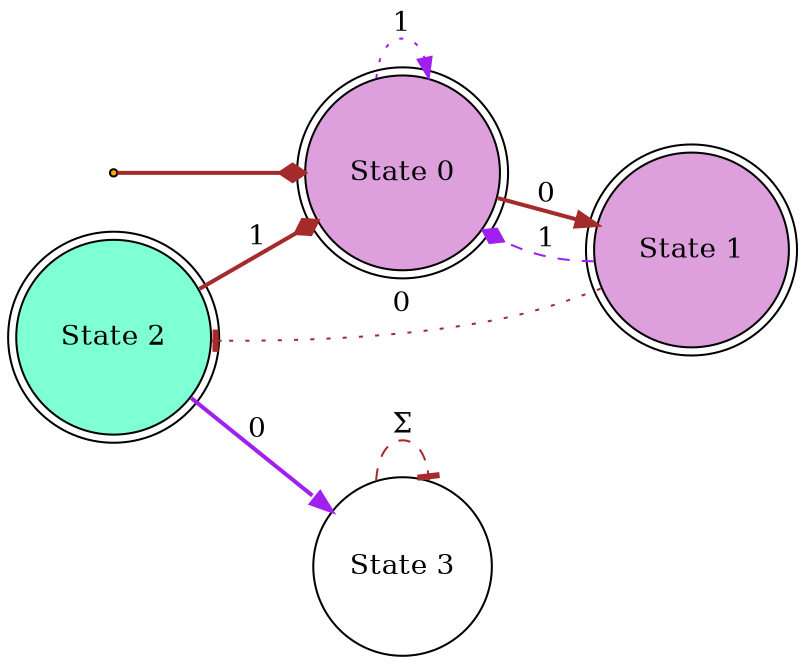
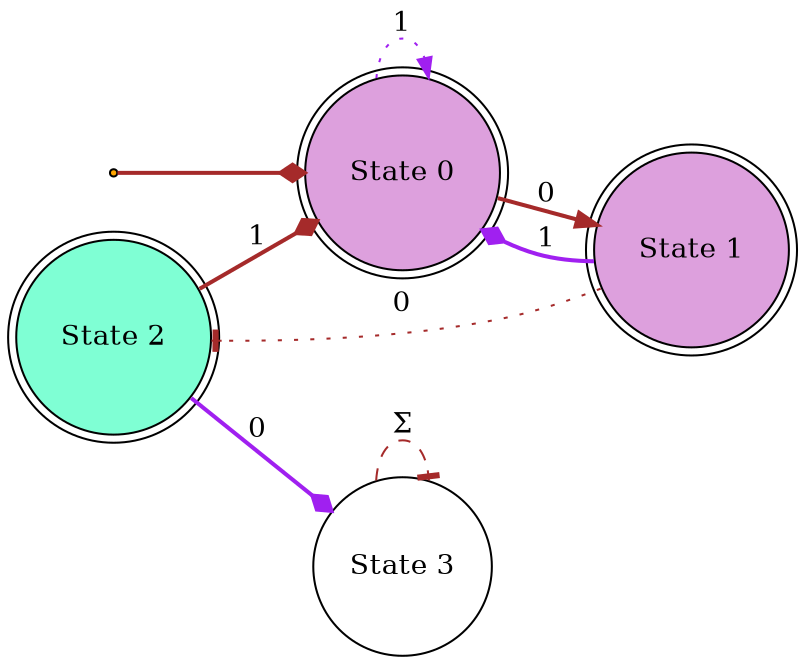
edge "State 1" -> "State 0": style dashed -> bold
edge "State 2" -> "State 3": arrowhead normal -> diamond
